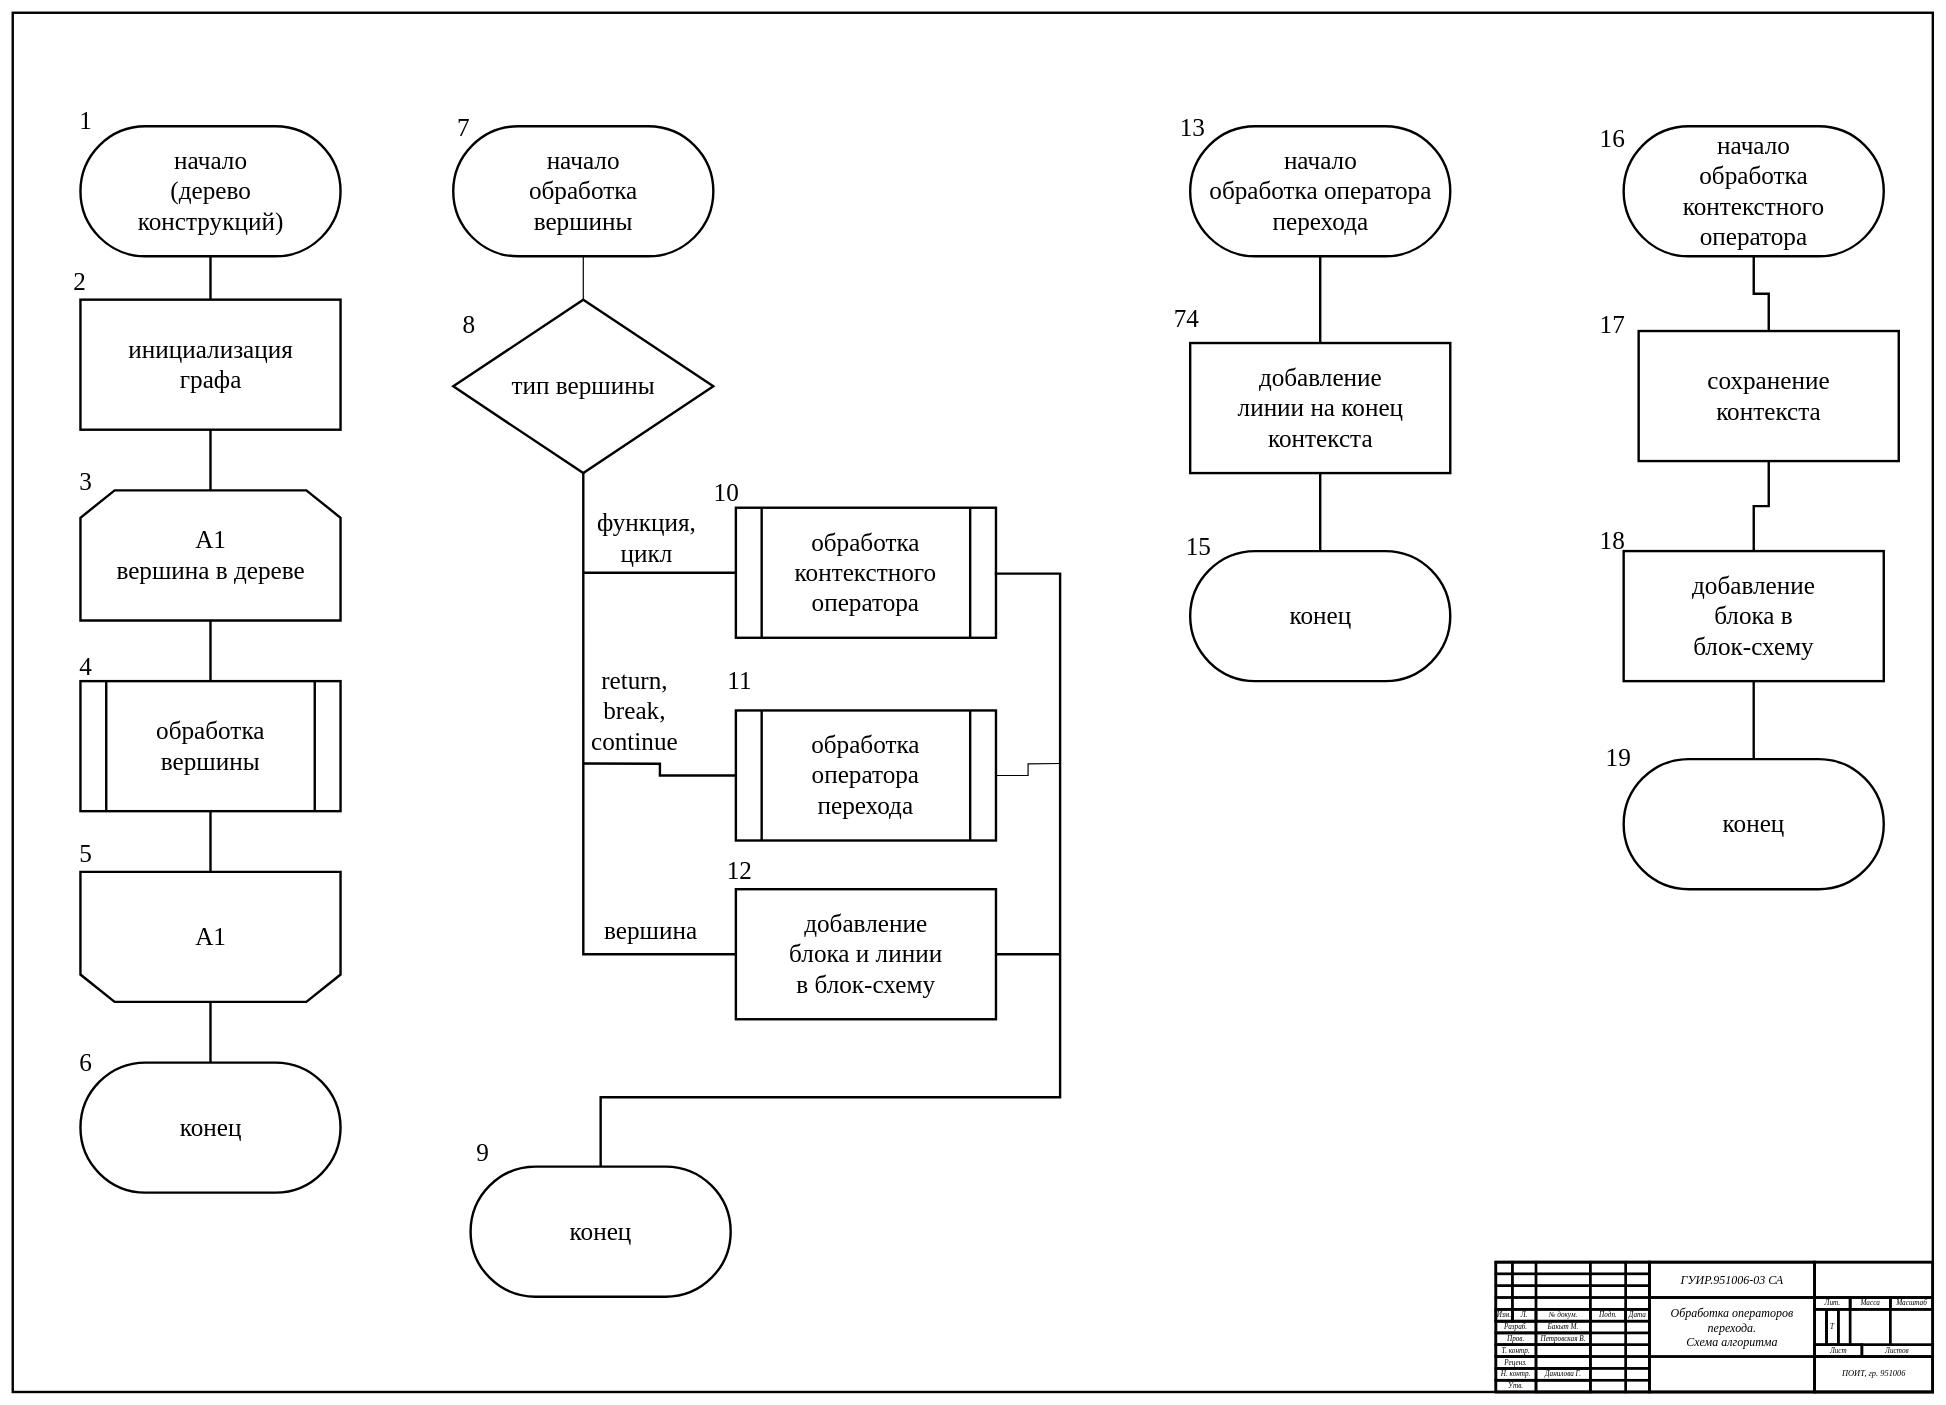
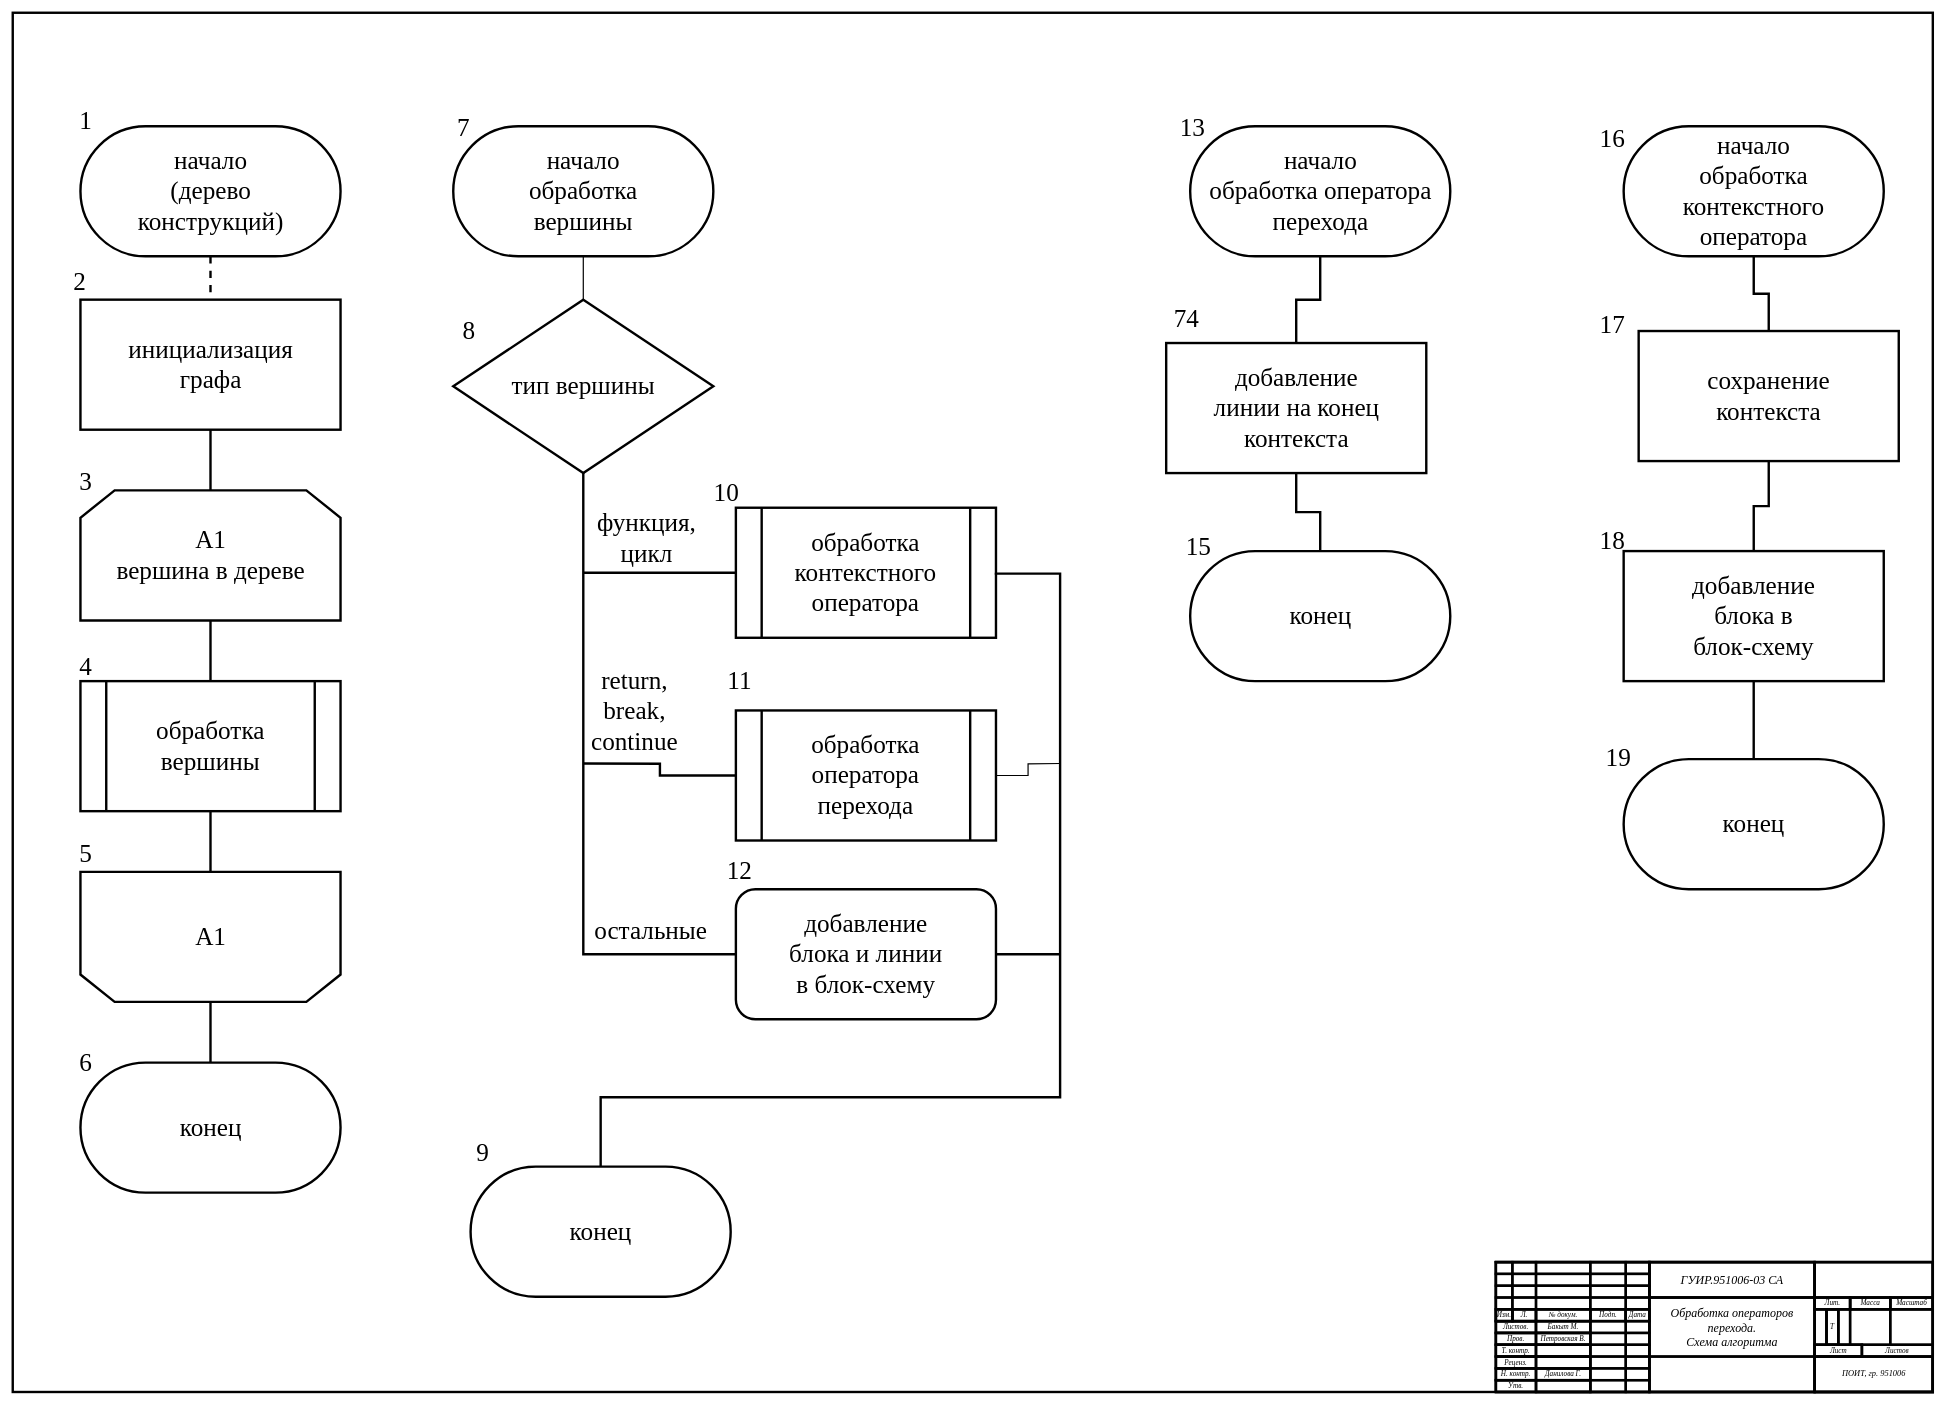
edge "начало(деревоконструкций)" -- "инициализацияграфа": style solid -> dashed
node "8": moved (469, 325) -> (469, 331)
node "добавлениелинии на конецконтекста": moved (1320, 408) -> (1296, 408)
node "вершина": label "вершина" -> "остальные"
node "добавлениеблока и линиив блок-схему": shape rectangle -> rounded rectangle
node "Разраб.": label "Разраб." -> "Листов."
